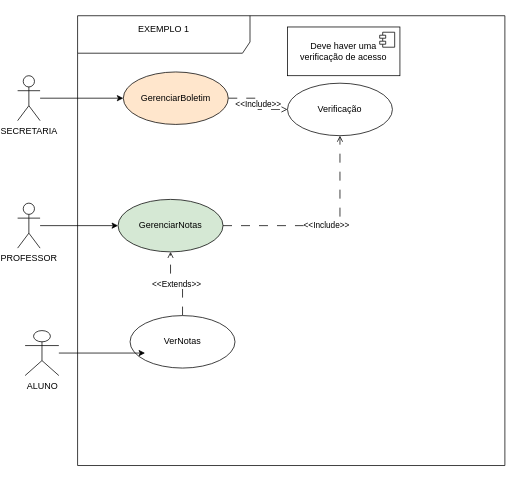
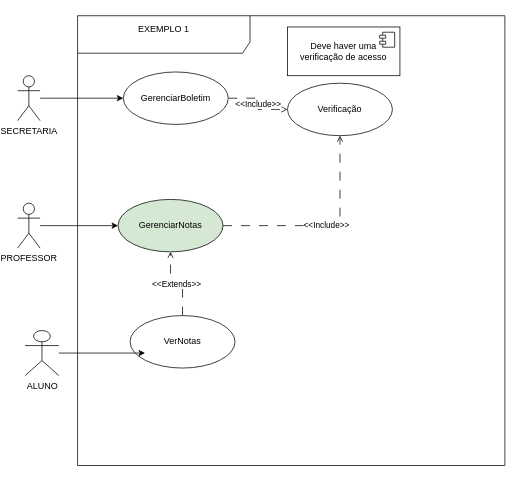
node "GerenciarBoletim": fillcolor #ffe6cc -> #ffffff
